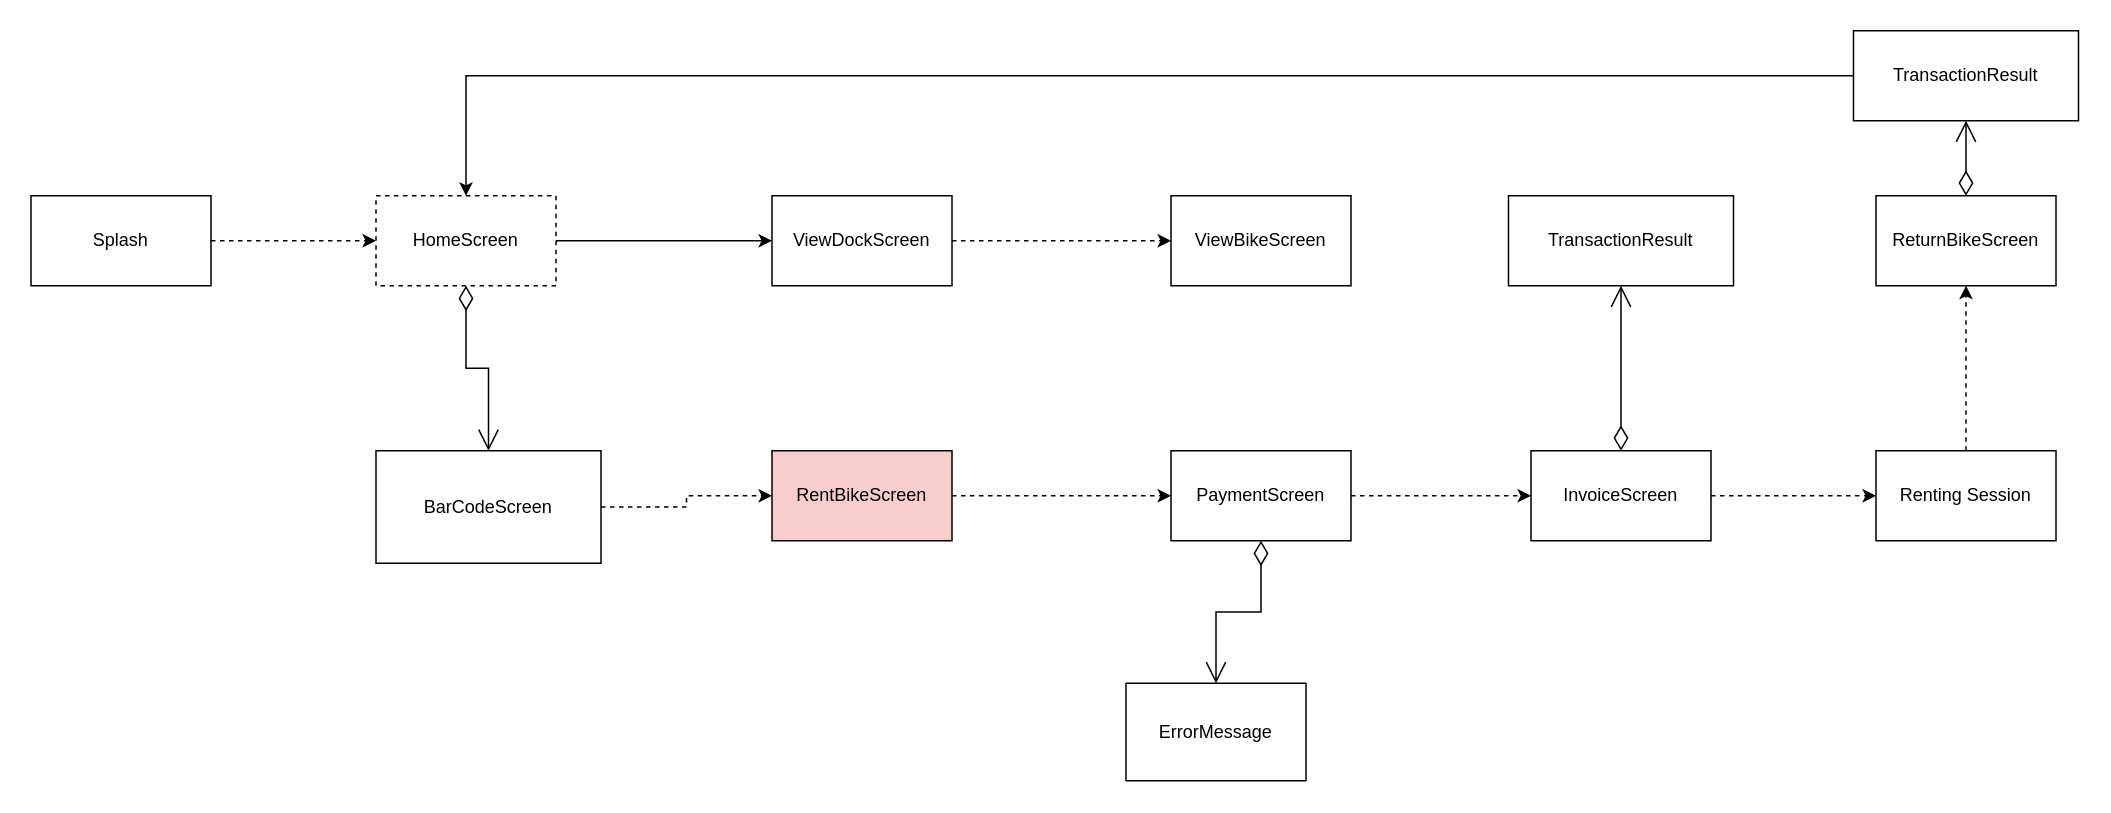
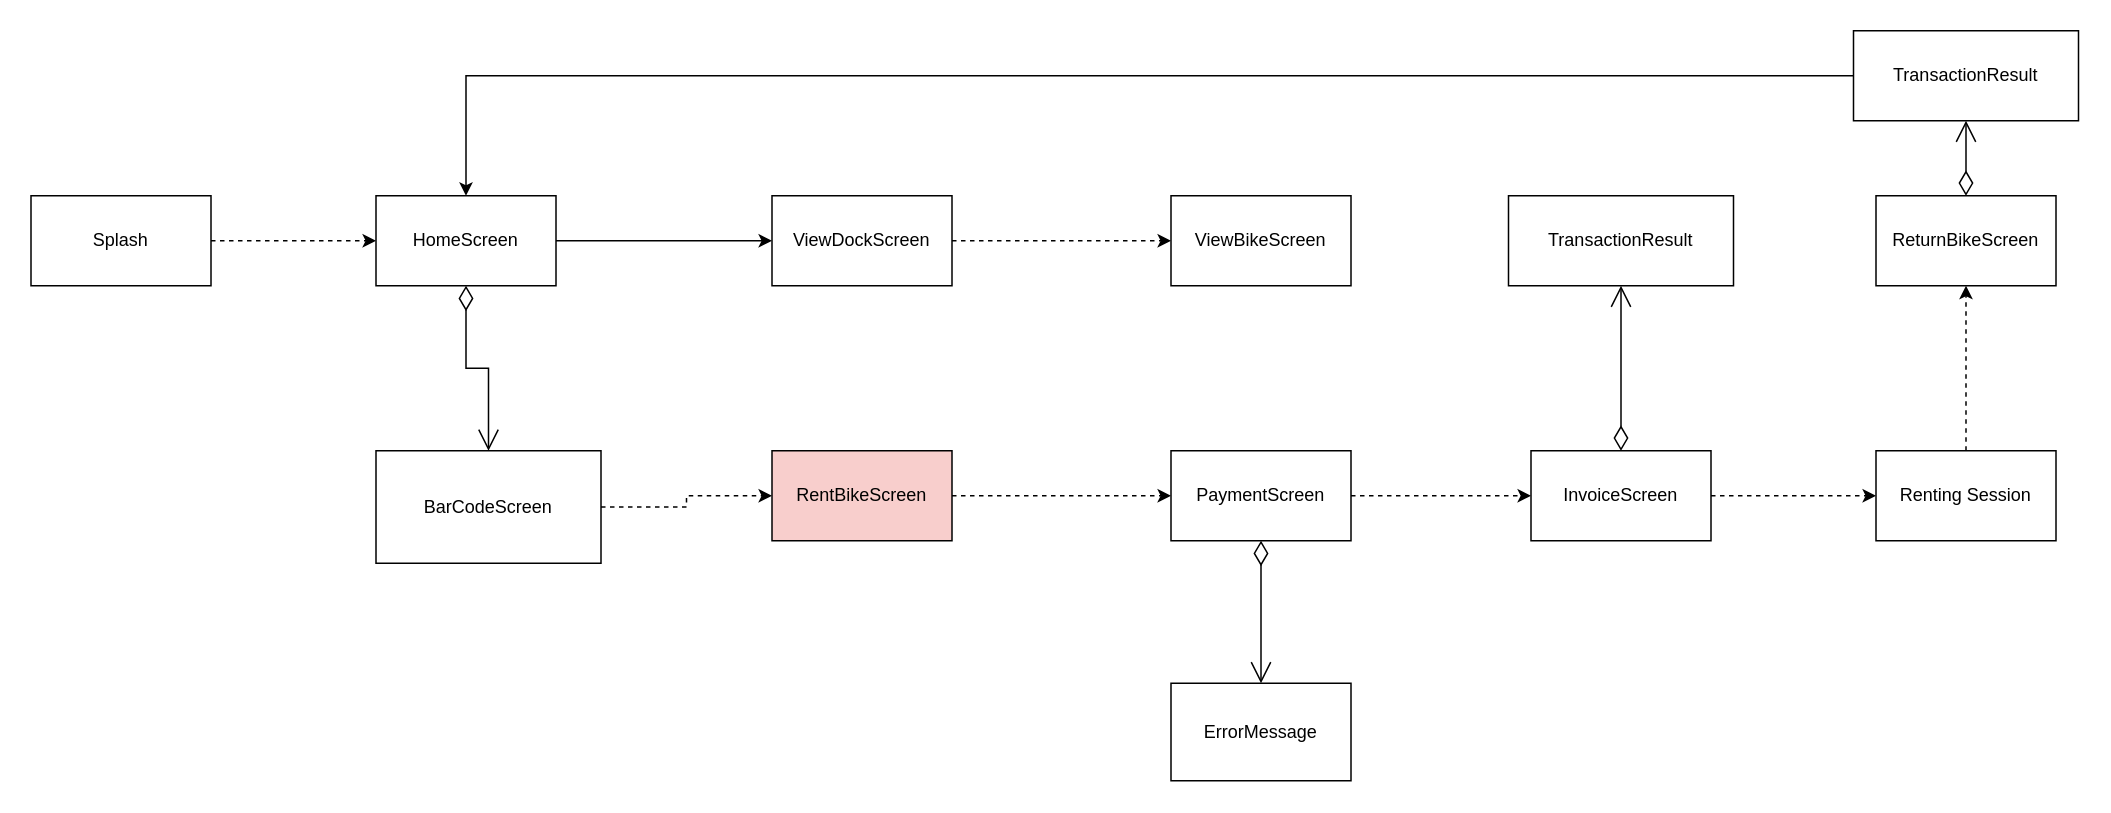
node "HomeScreen": style dashed -> solid
node "ErrorMessage": moved (1216, 732) -> (1261, 732)
